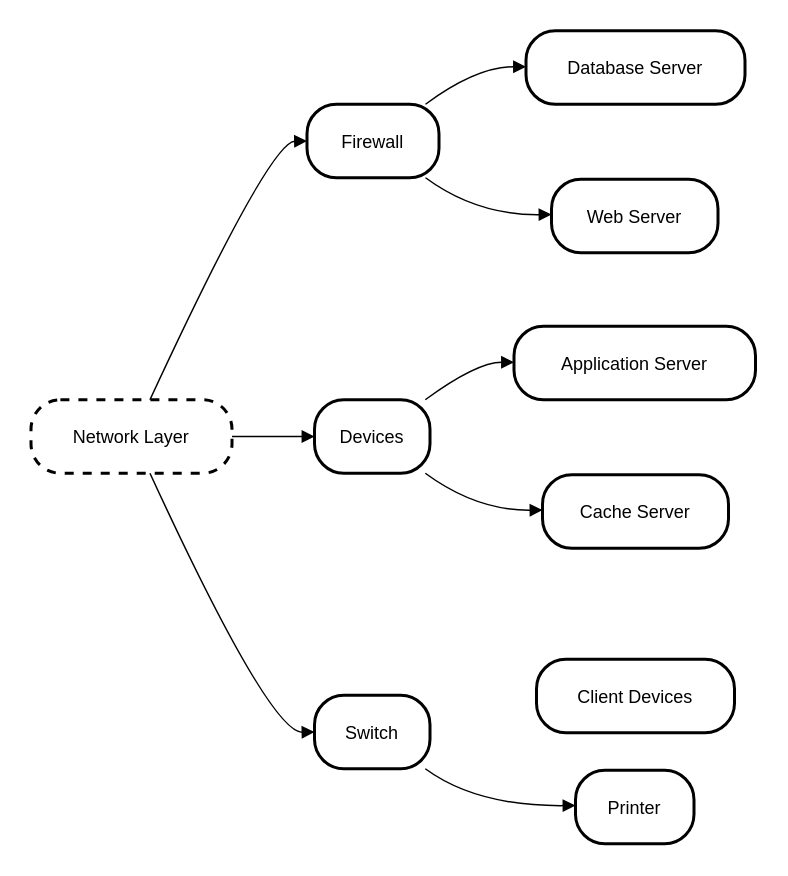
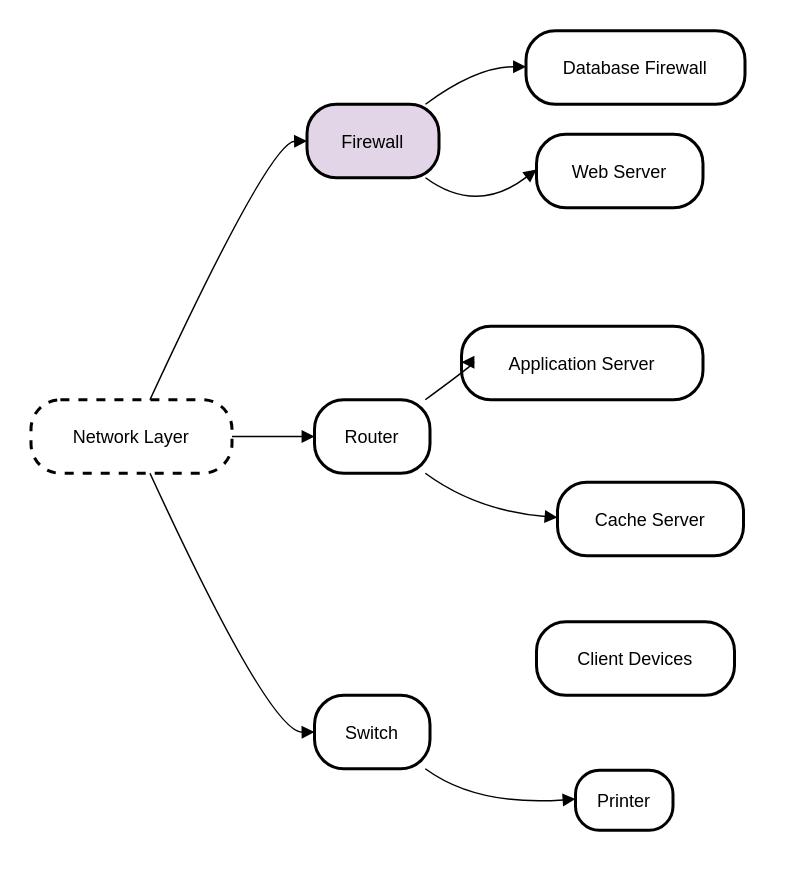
node "Database Server": label "Database Server" -> "Database Firewall"
node "Firewall": fillcolor #ffffff -> #e1d5e7
node "Web Server": moved (635, 216) -> (620, 171)
node "Application Server": moved (635, 363) -> (582, 363)
node "Devices": label "Devices" -> "Router"
node "Cache Server": moved (635, 512) -> (650, 519)
node "Client Devices": moved (635, 696) -> (635, 659)
node "Printer": size 119x74 -> 98x60
